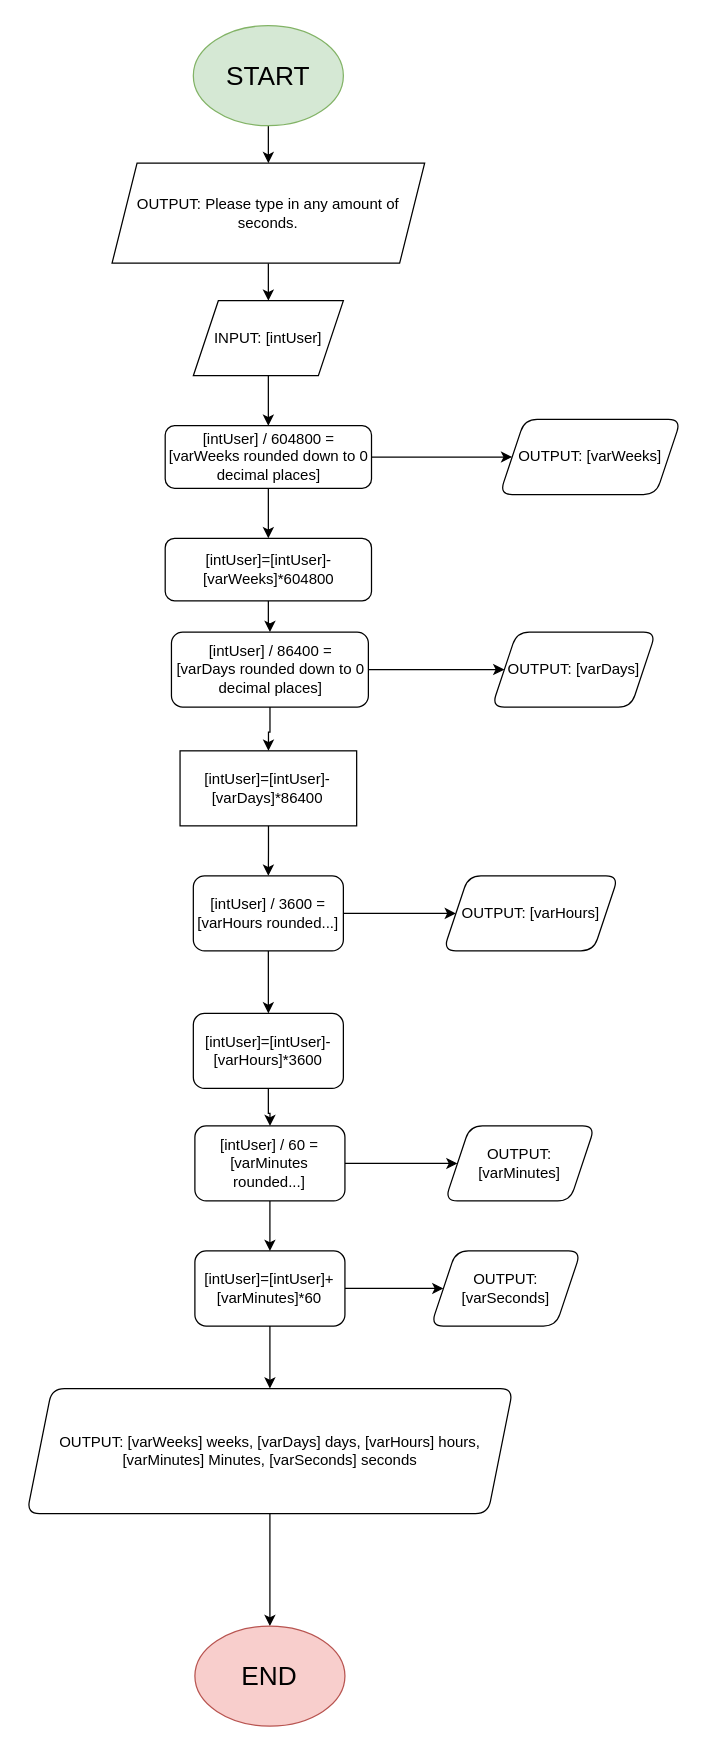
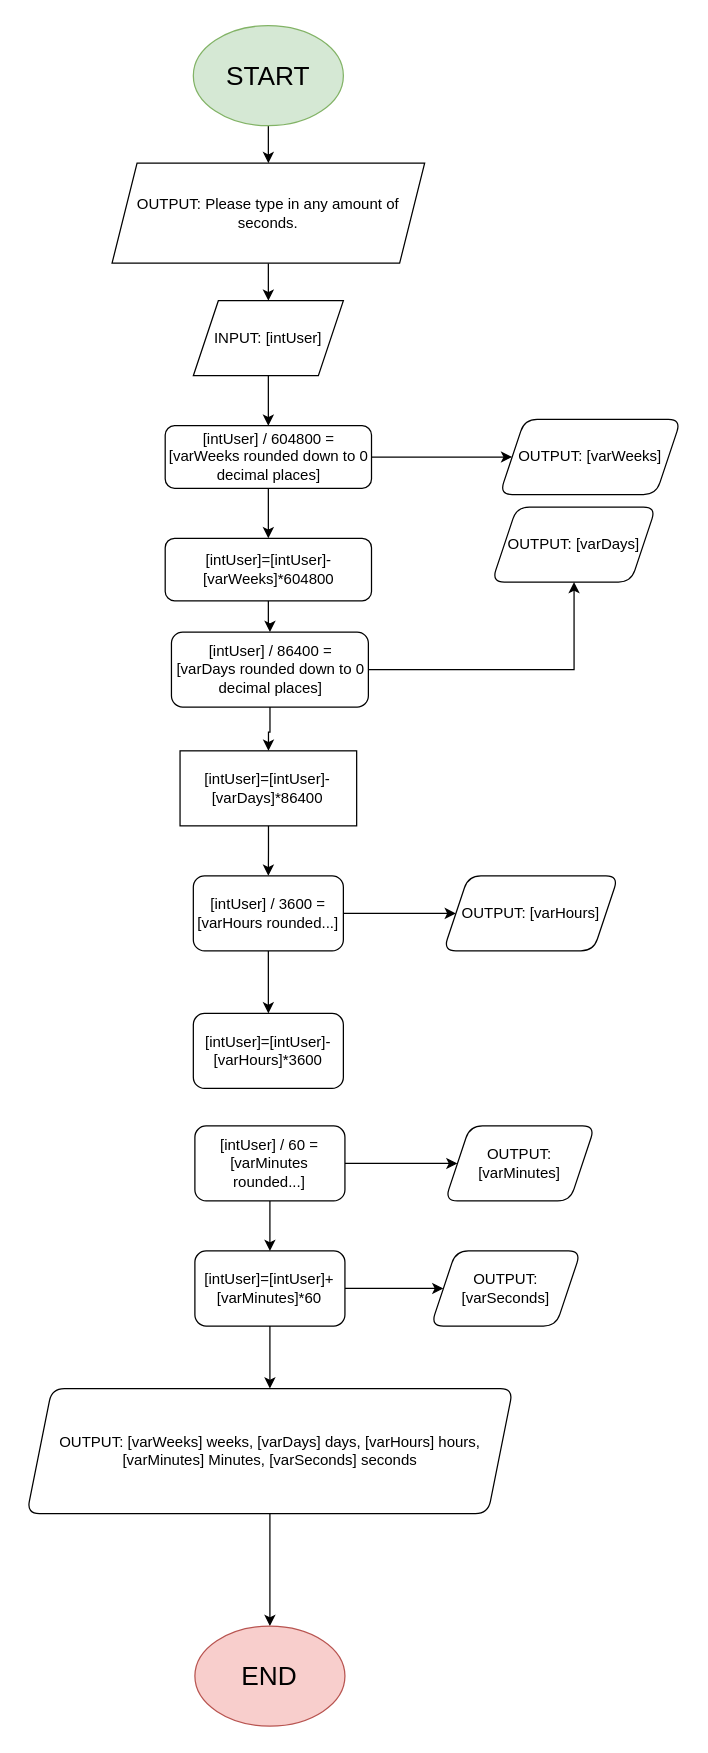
node "OUTPUT: [varDays]": moved (574, 669) -> (574, 544)
edge "[intUser]=[intUser]-[varHours]*3600" -> "[intUser] / 60 = [varMinutes rounded...]": removed
